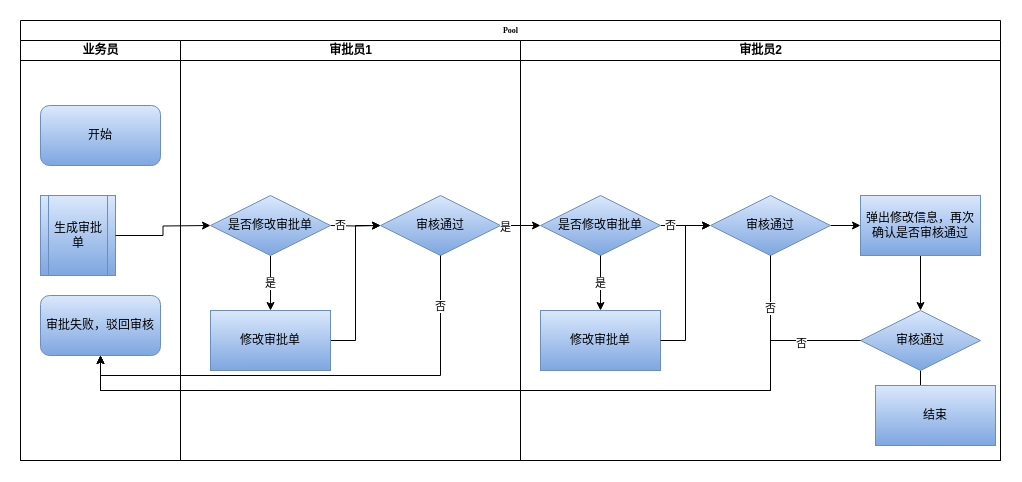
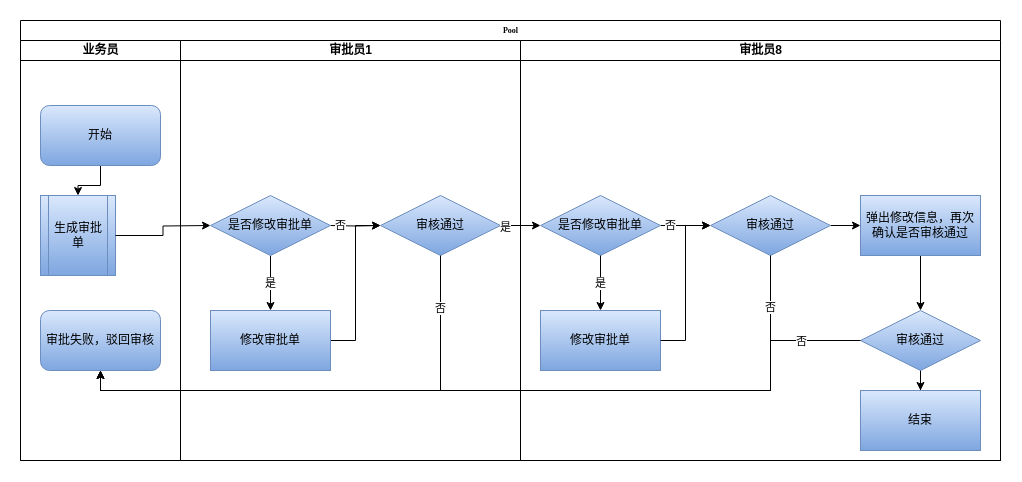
node "审批员2": label "审批员2" -> "审批员8"
edge "开始" -> "生成审批单": added
node "审批失败，驳回审核": moved (101, 326) -> (101, 341)
node "结束": moved (936, 416) -> (921, 421)
